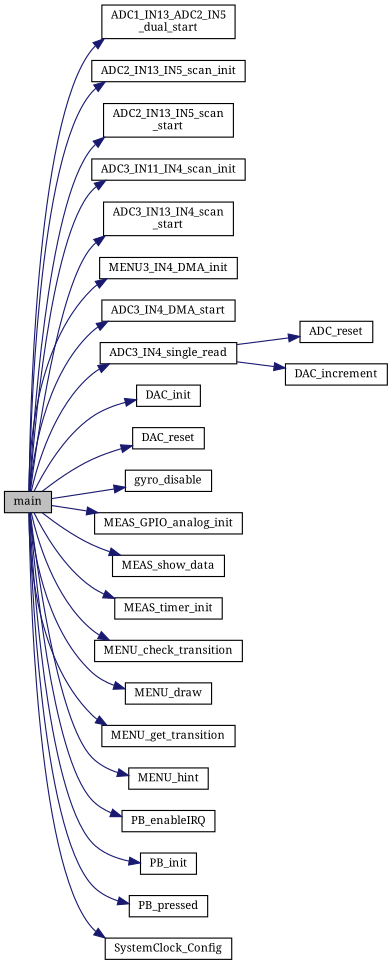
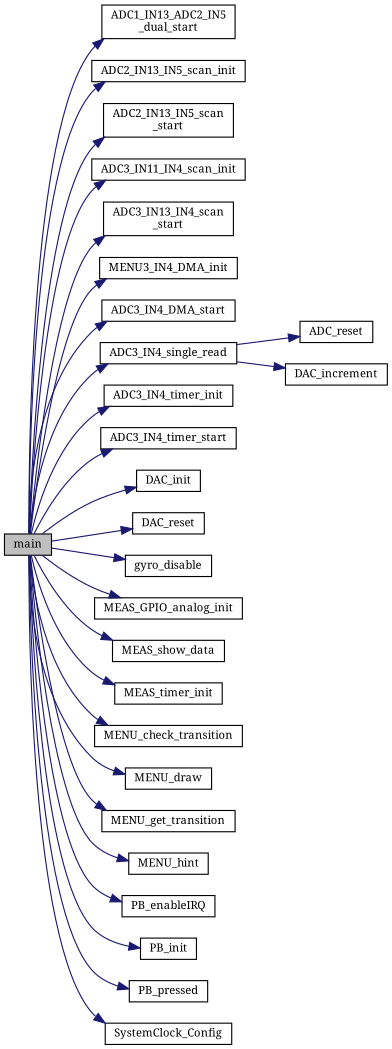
node "ADC3_IN4_timer_init": added
node "ADC3_IN4_timer_start": added
